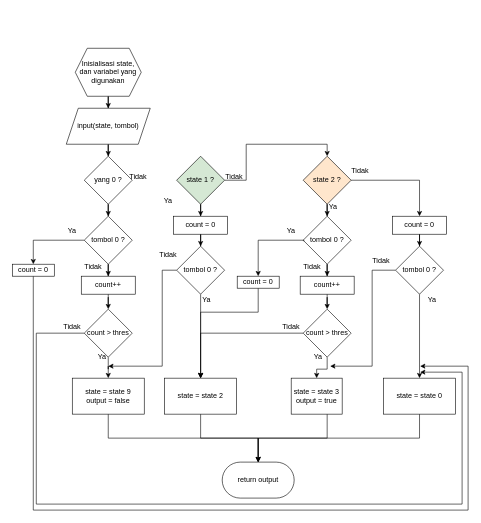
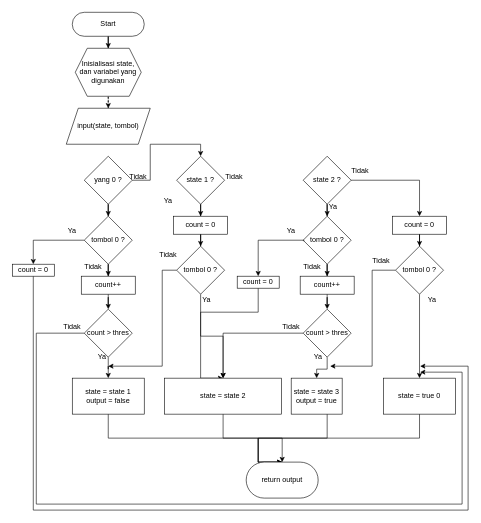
node "Start": added
edge "Start" -> "Inisialisasi state, dan variabel yang digunakan": added
edge "Inisialisasi state, dan variabel yang digunakan" -> "input(state, tombol)": style solid -> dashed
edge "yang 0 ?" -> "state 1 ?": added
edge "state 1 ?" -> "state 2 ?": removed
edge "input(state, tombol)" -> "yang 0 ?": removed
node "state 1 ?": fillcolor #d5e8d4 -> #ffffff
node "state 2 ?": fillcolor #ffe6cc -> #ffffff
node "state = state 9 output = false": label "state = state 9 output = false" -> "state = state 1 output = false"
node "state = state 2": size 72x36 -> 117x36
node "state = state 0": label "state = state 0" -> "state = true 0"
node "return output": moved (258, 480) -> (282, 480)
